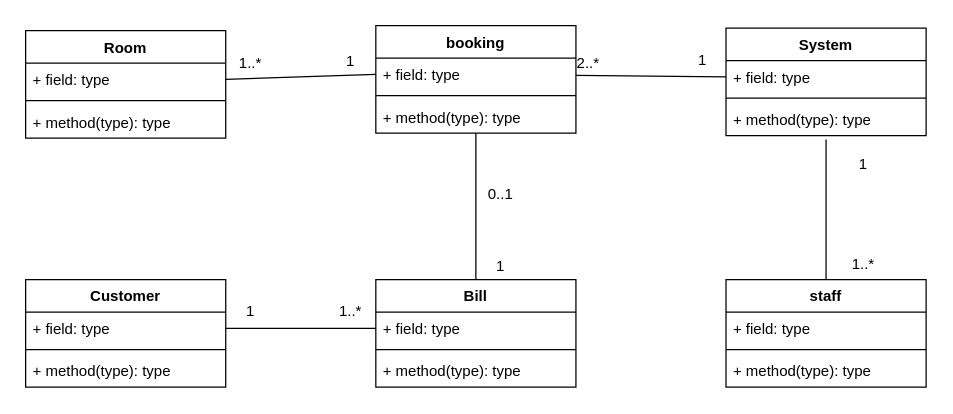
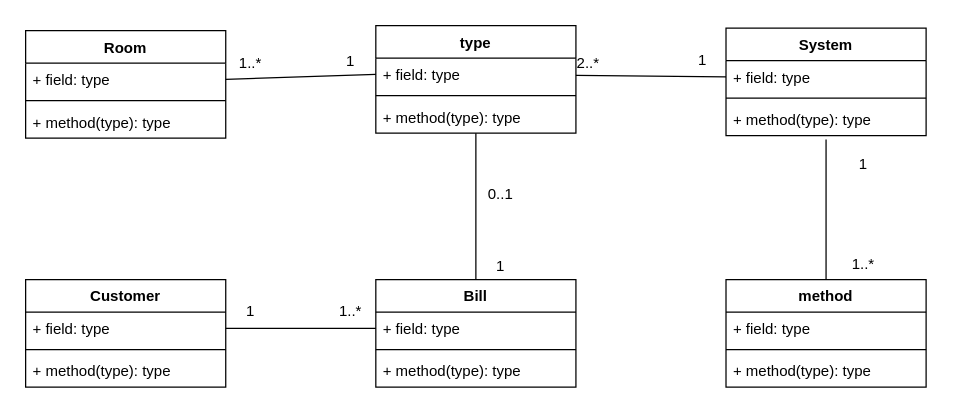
node "booking": label "booking" -> "type"
node "staff": label "staff" -> "method"
